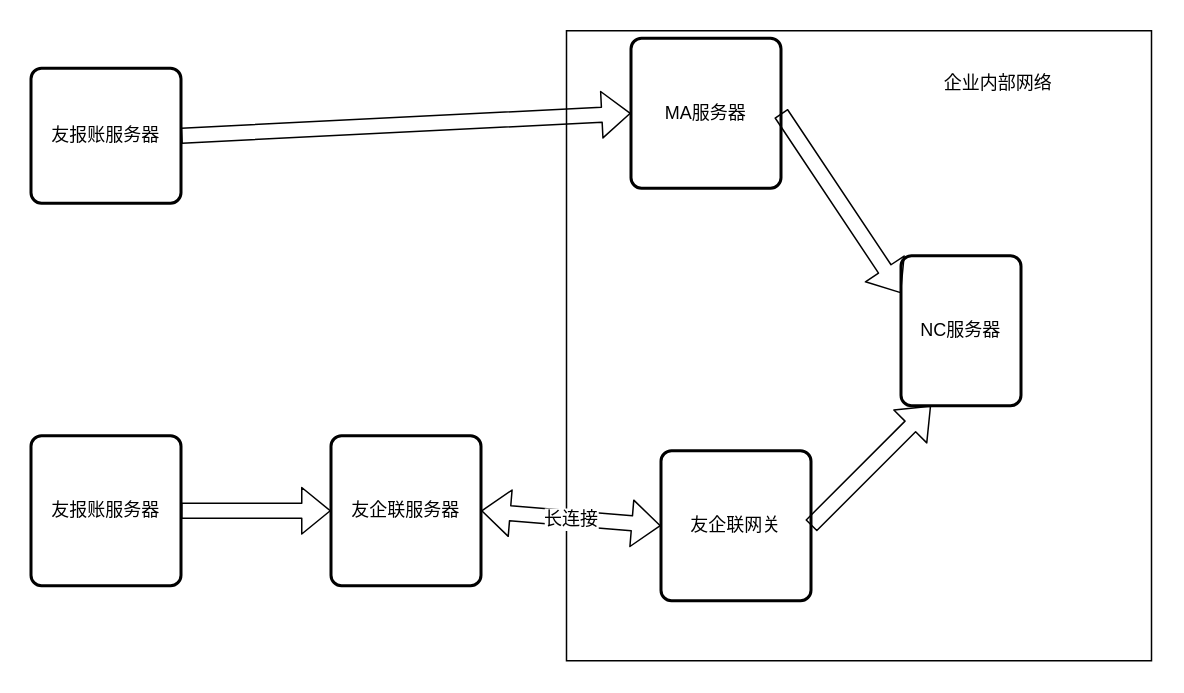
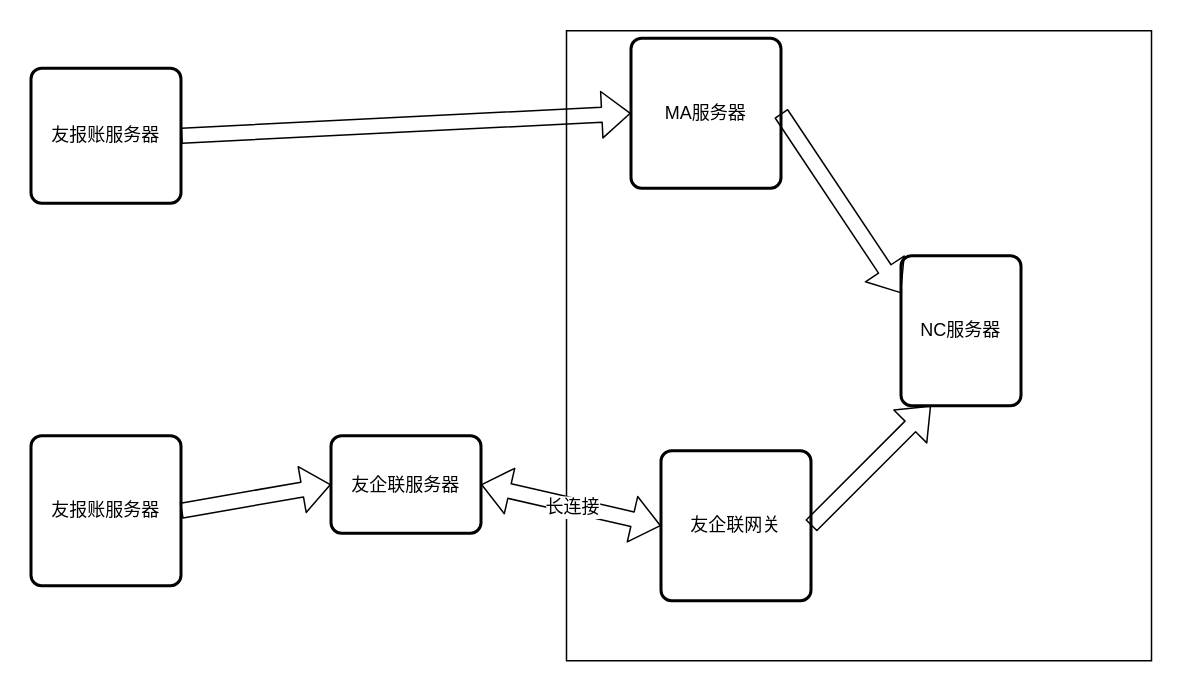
node "企业内部网络": removed
node "友企联服务器": size 150x150 -> 150x98
